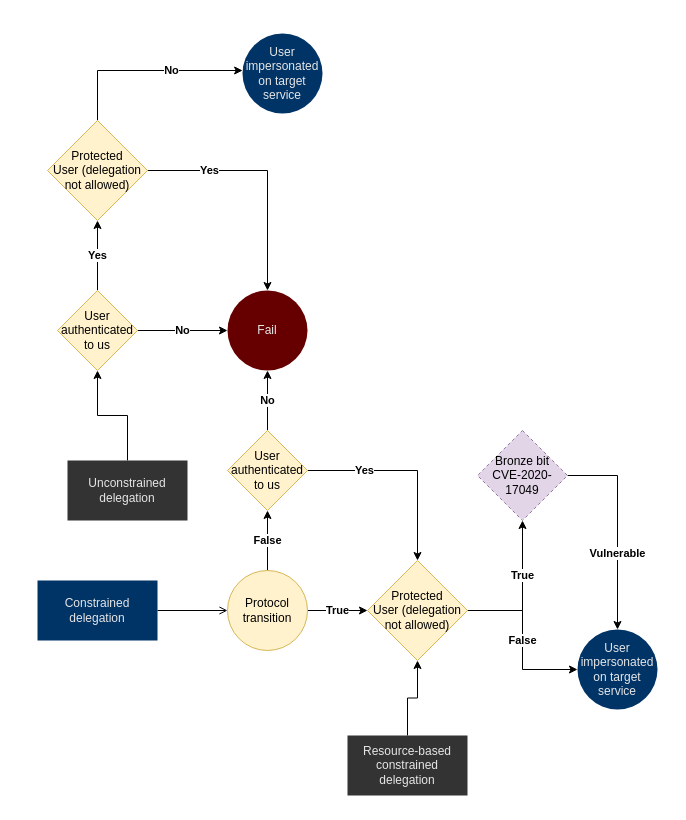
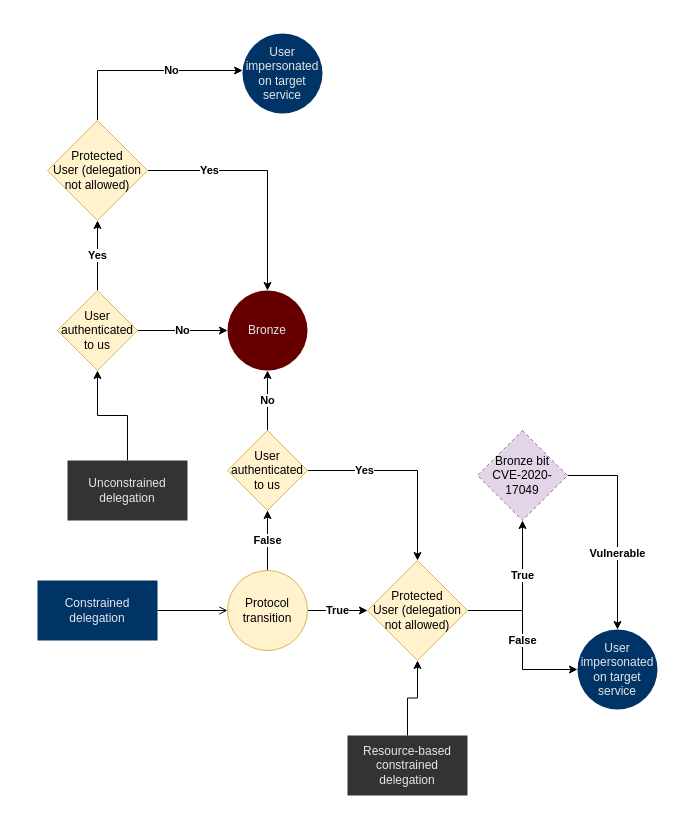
node "Fail": label "Fail" -> "Bronze"
